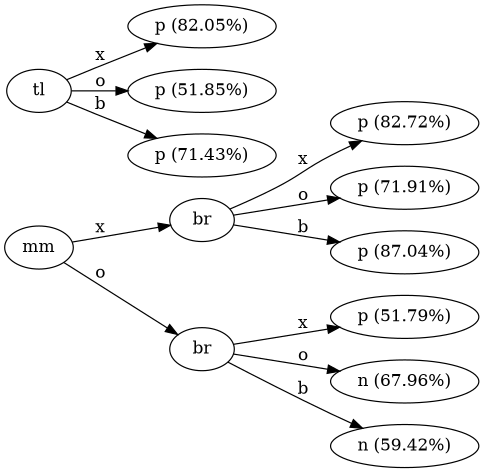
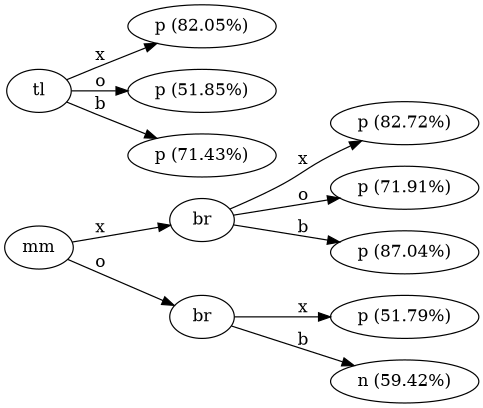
node "n (67.96%)": removed
